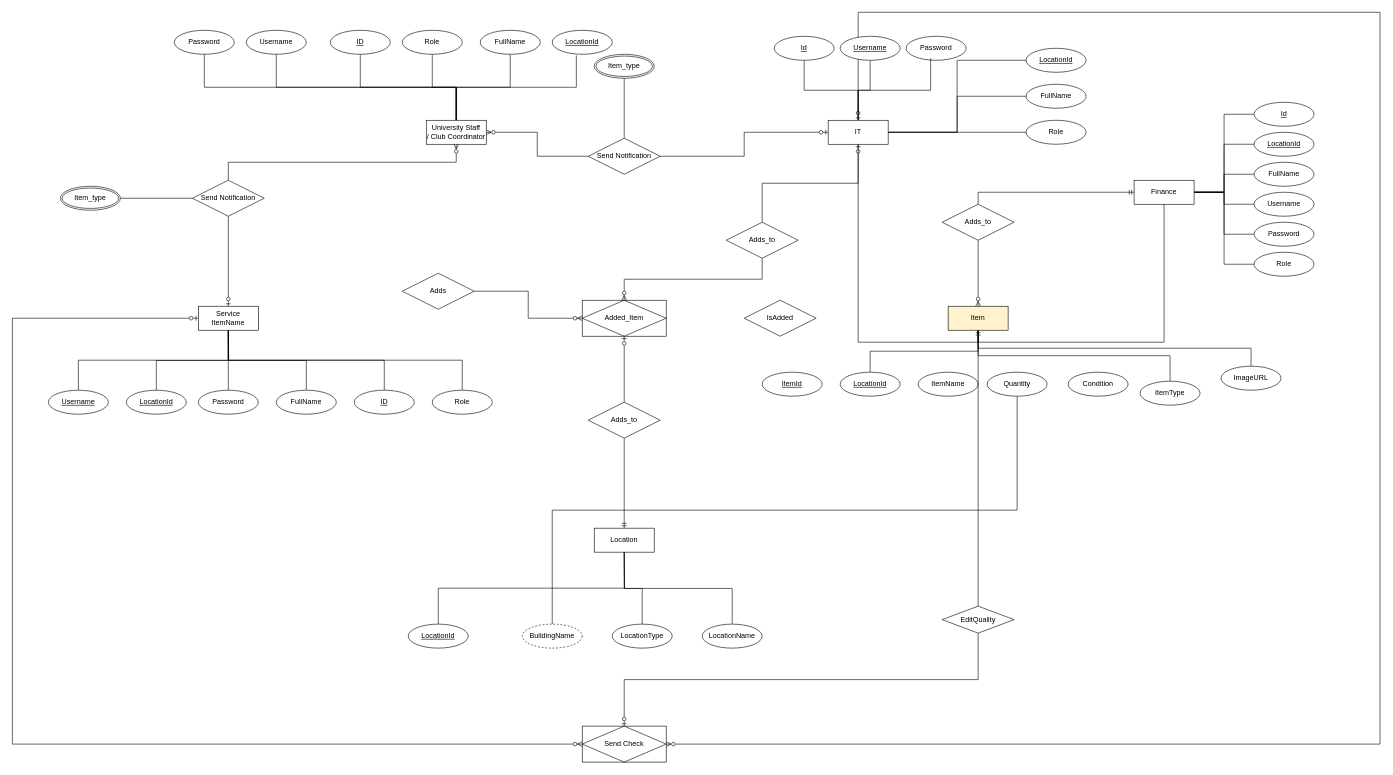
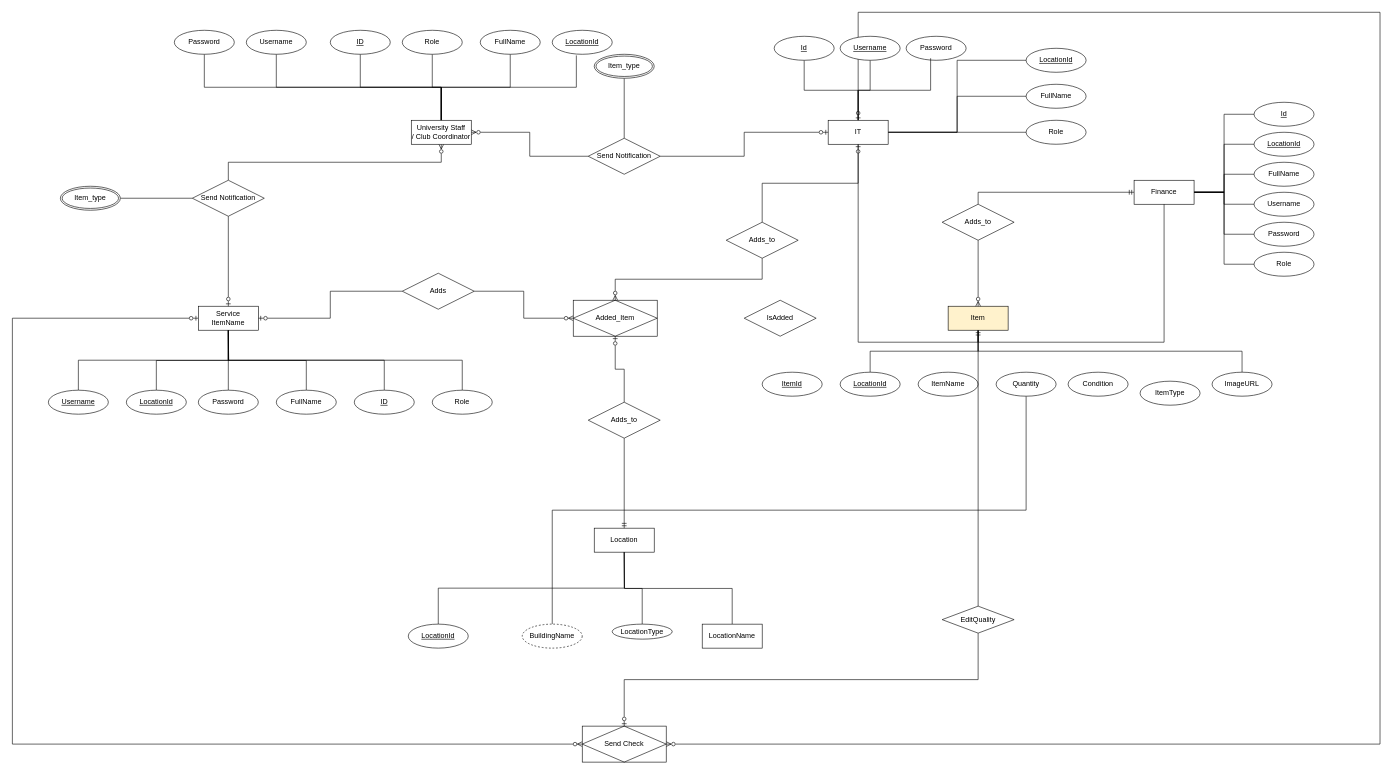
node "University Staff / Club Coordinator": moved (456, 132) -> (441, 132)
edge "Adds" -> "Service ItemName": added
node "Added_Item": moved (624, 318) -> (615, 318)
edge "Item" -- "ItemType": removed
node "ImageURL": moved (1251, 378) -> (1242, 384)
node "Quantity": moved (1017, 384) -> (1026, 384)
node "LocationType": size 60x24 -> 60x15
node "LocationName": shape ellipse -> rectangle
